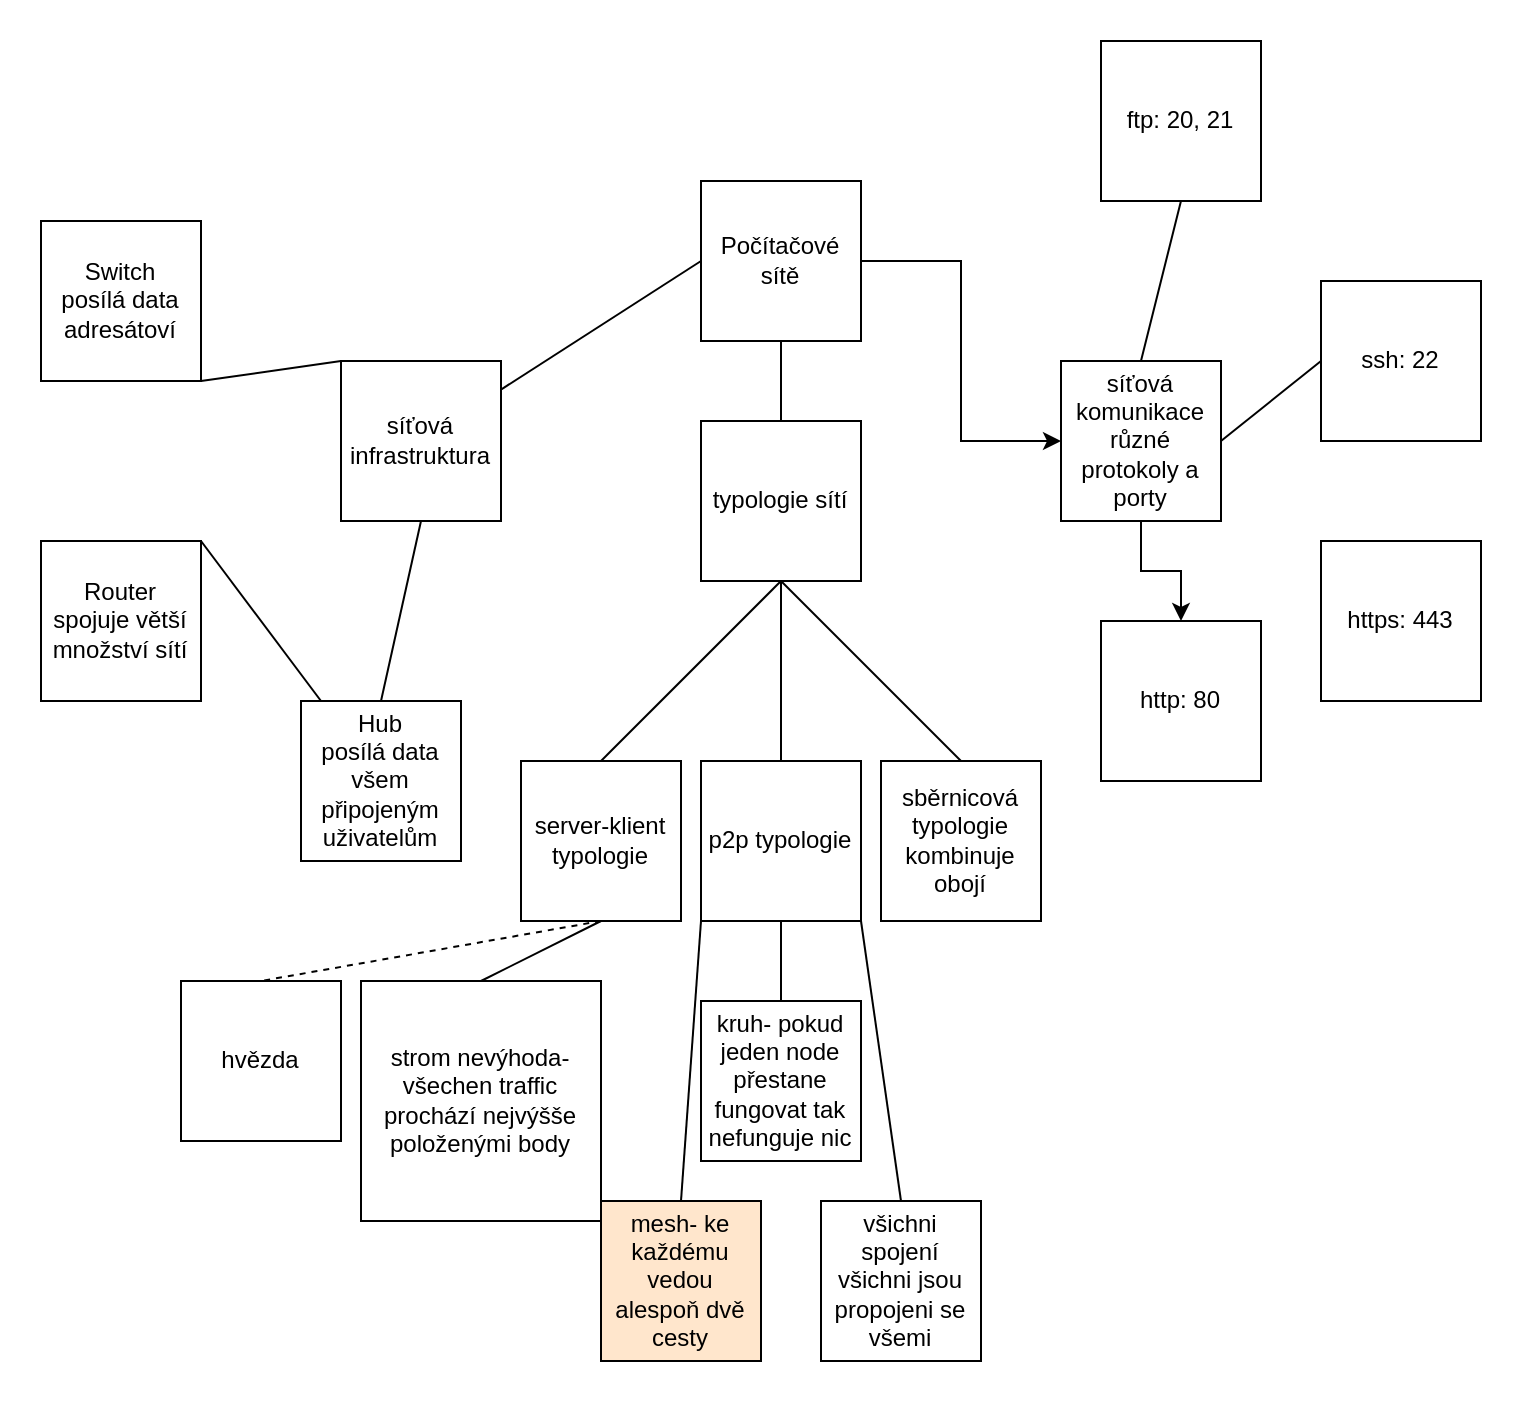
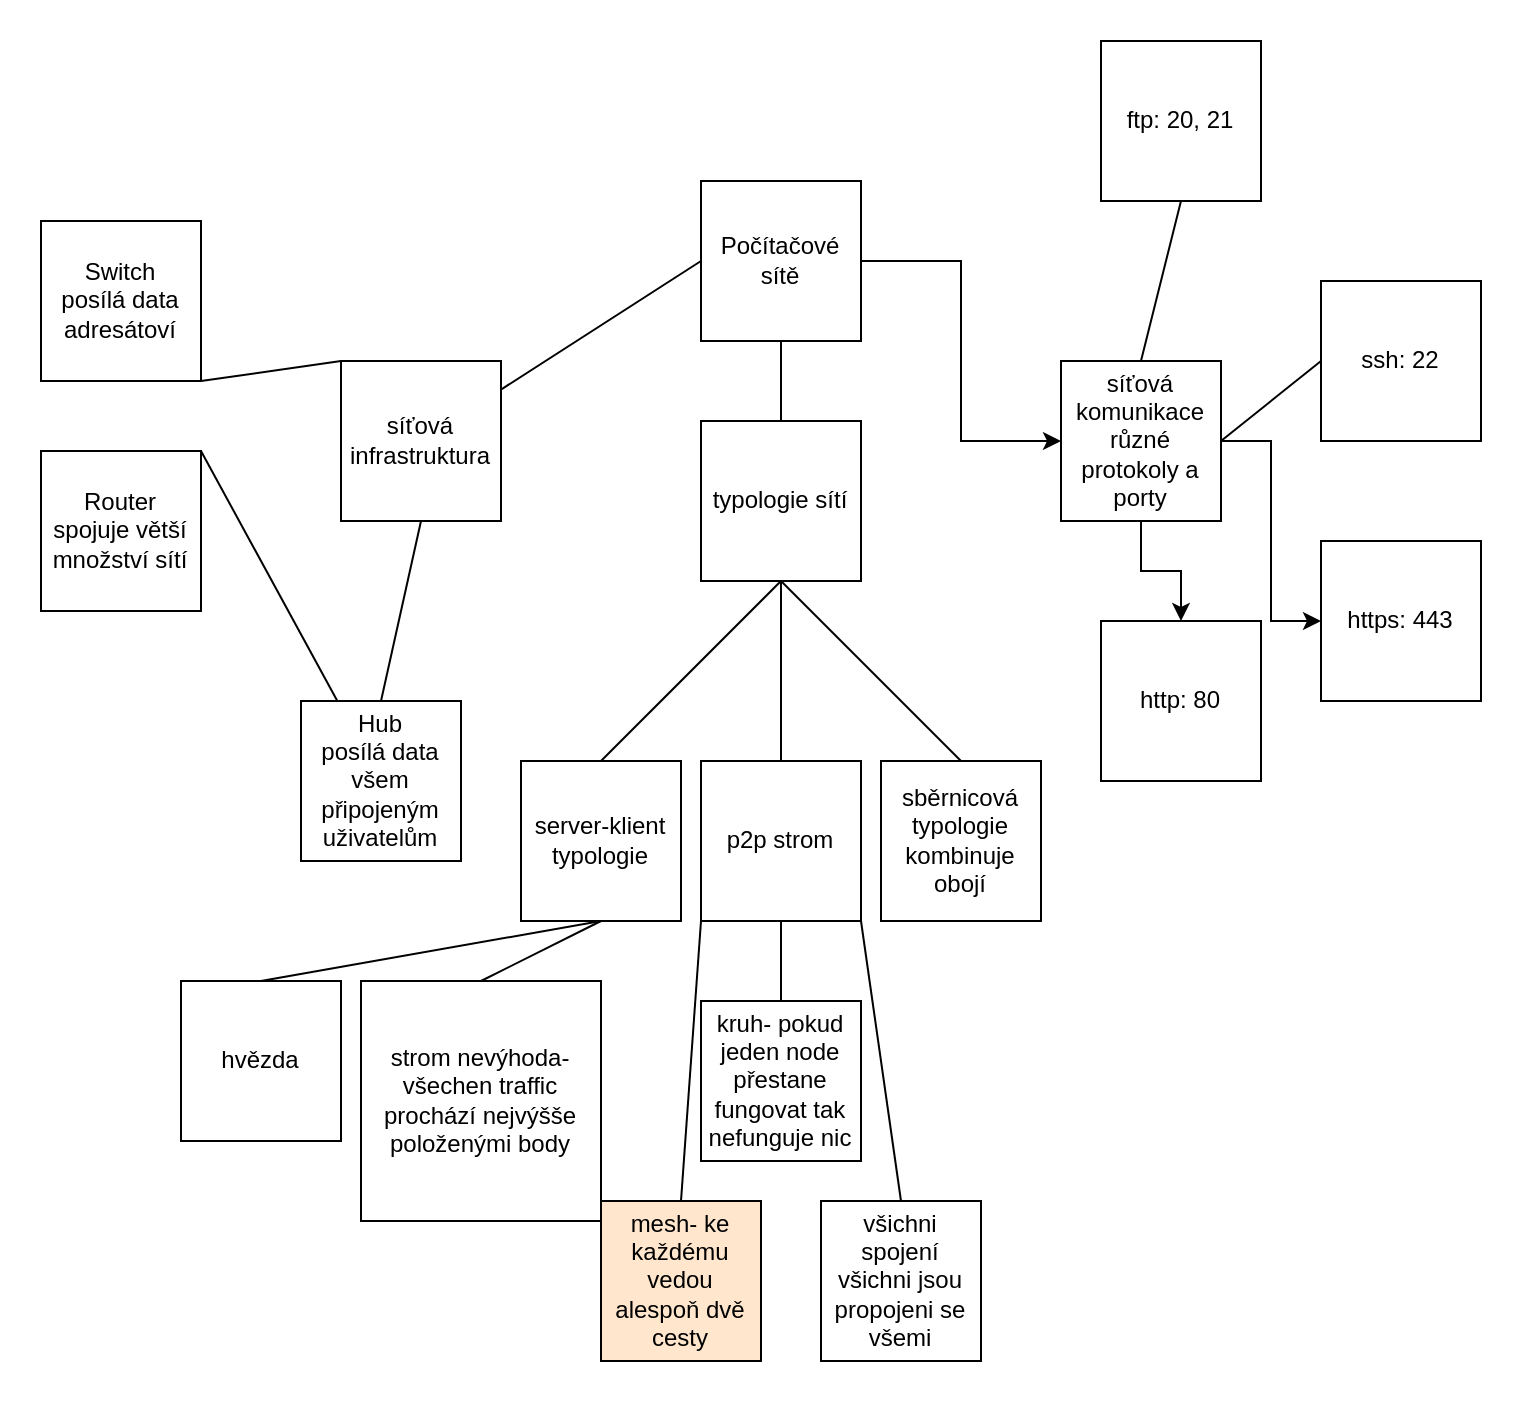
edge "síťová komunikace různé protokoly a porty" -> "https: 443": added
node "Router spojuje větší množství sítí": moved (121, 621) -> (121, 531)
node "p2p typologie": label "p2p typologie" -> "p2p strom"
edge "server-klient typologie" -- "hvězda": style dashed -> solid
